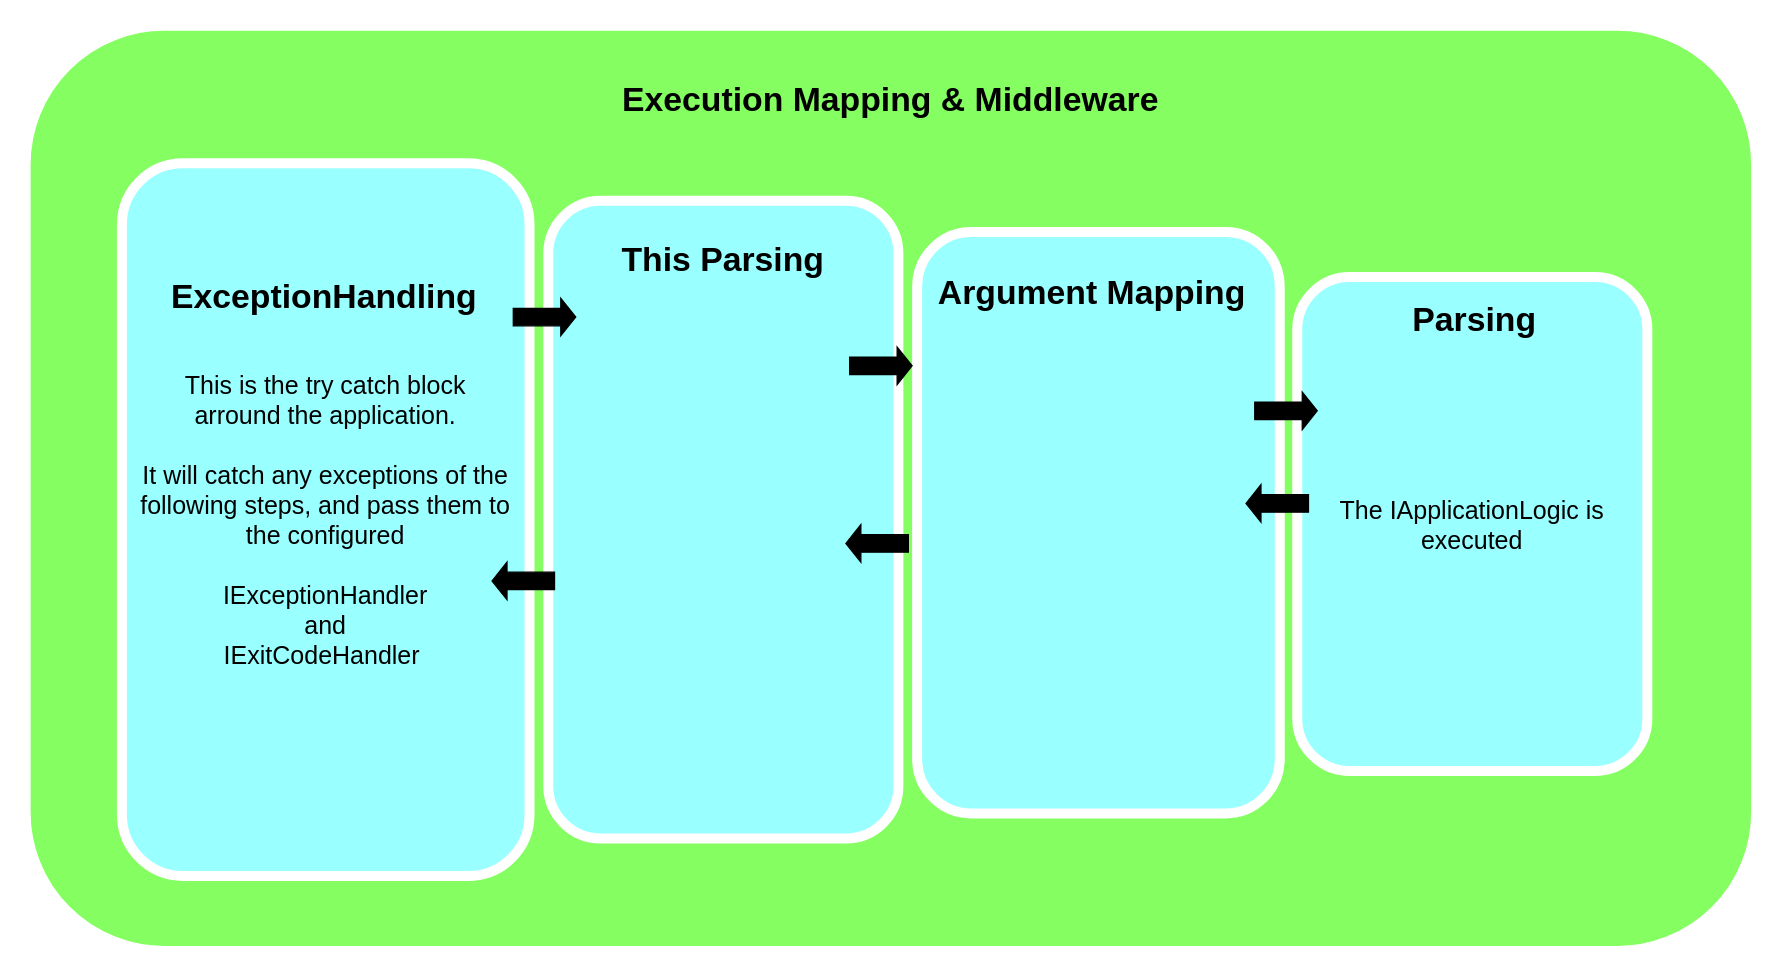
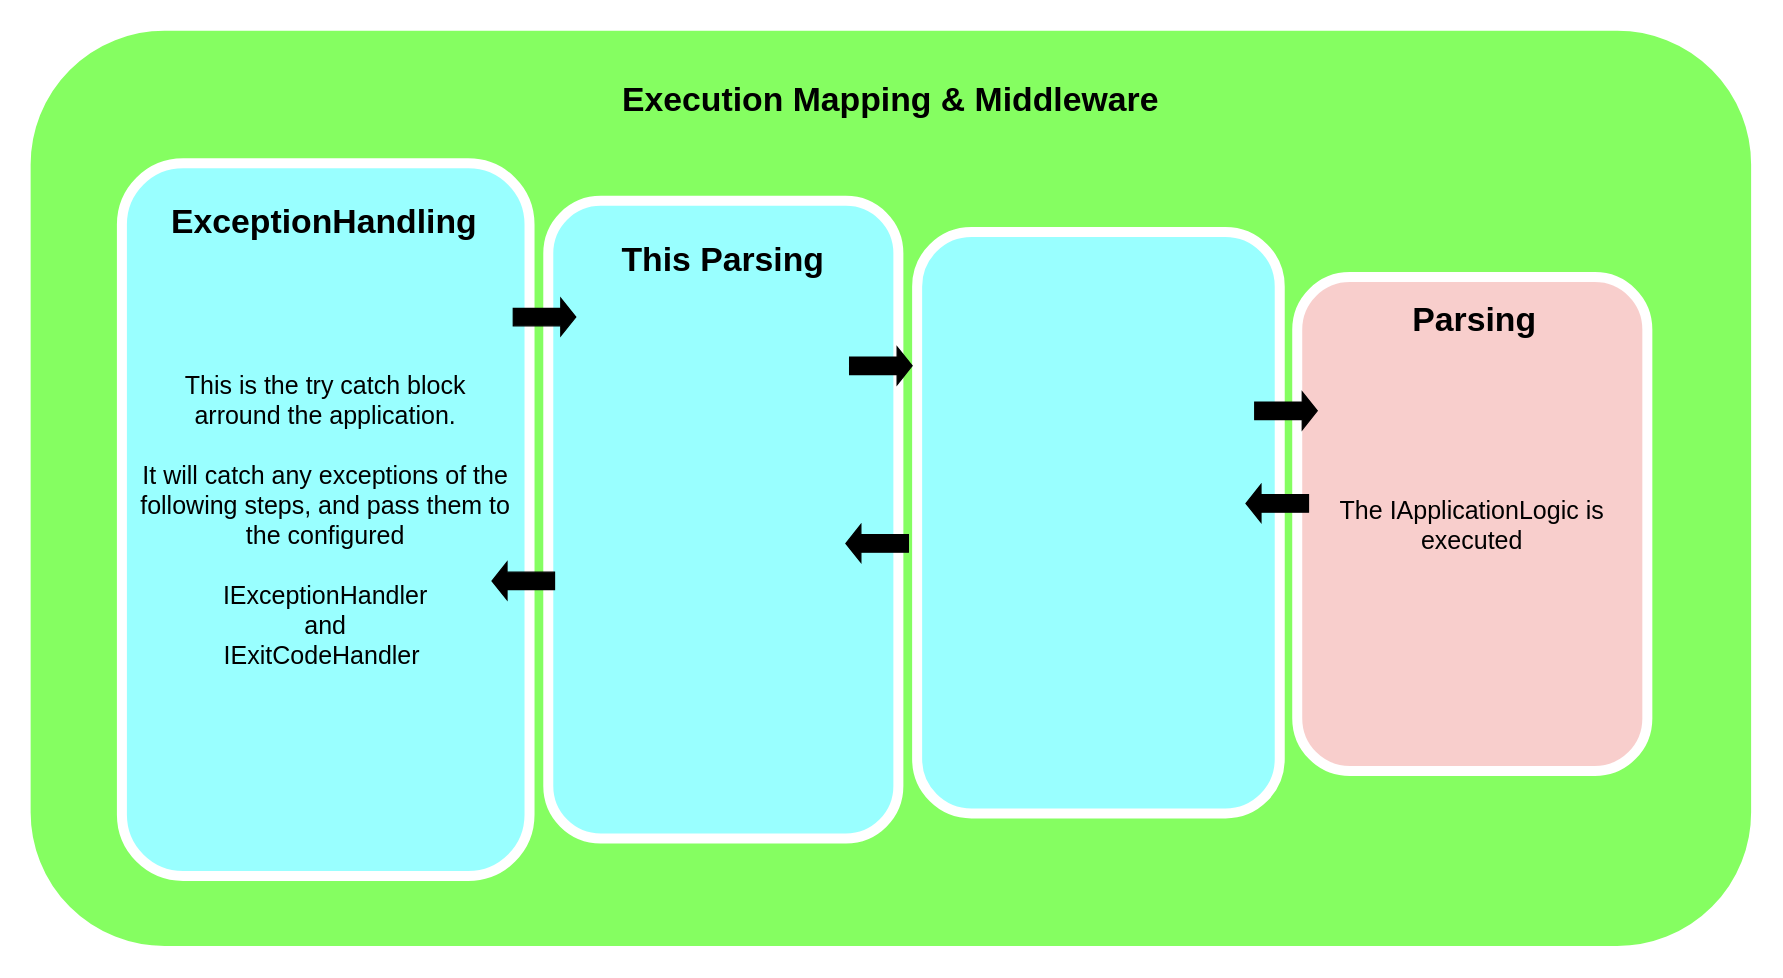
node "Argument Mapping": removed
node "ExceptionHandling": moved (324, 297) -> (324, 222)
node "The IApplicationLogic is executed": fillcolor #99ffff -> #f8cecc
